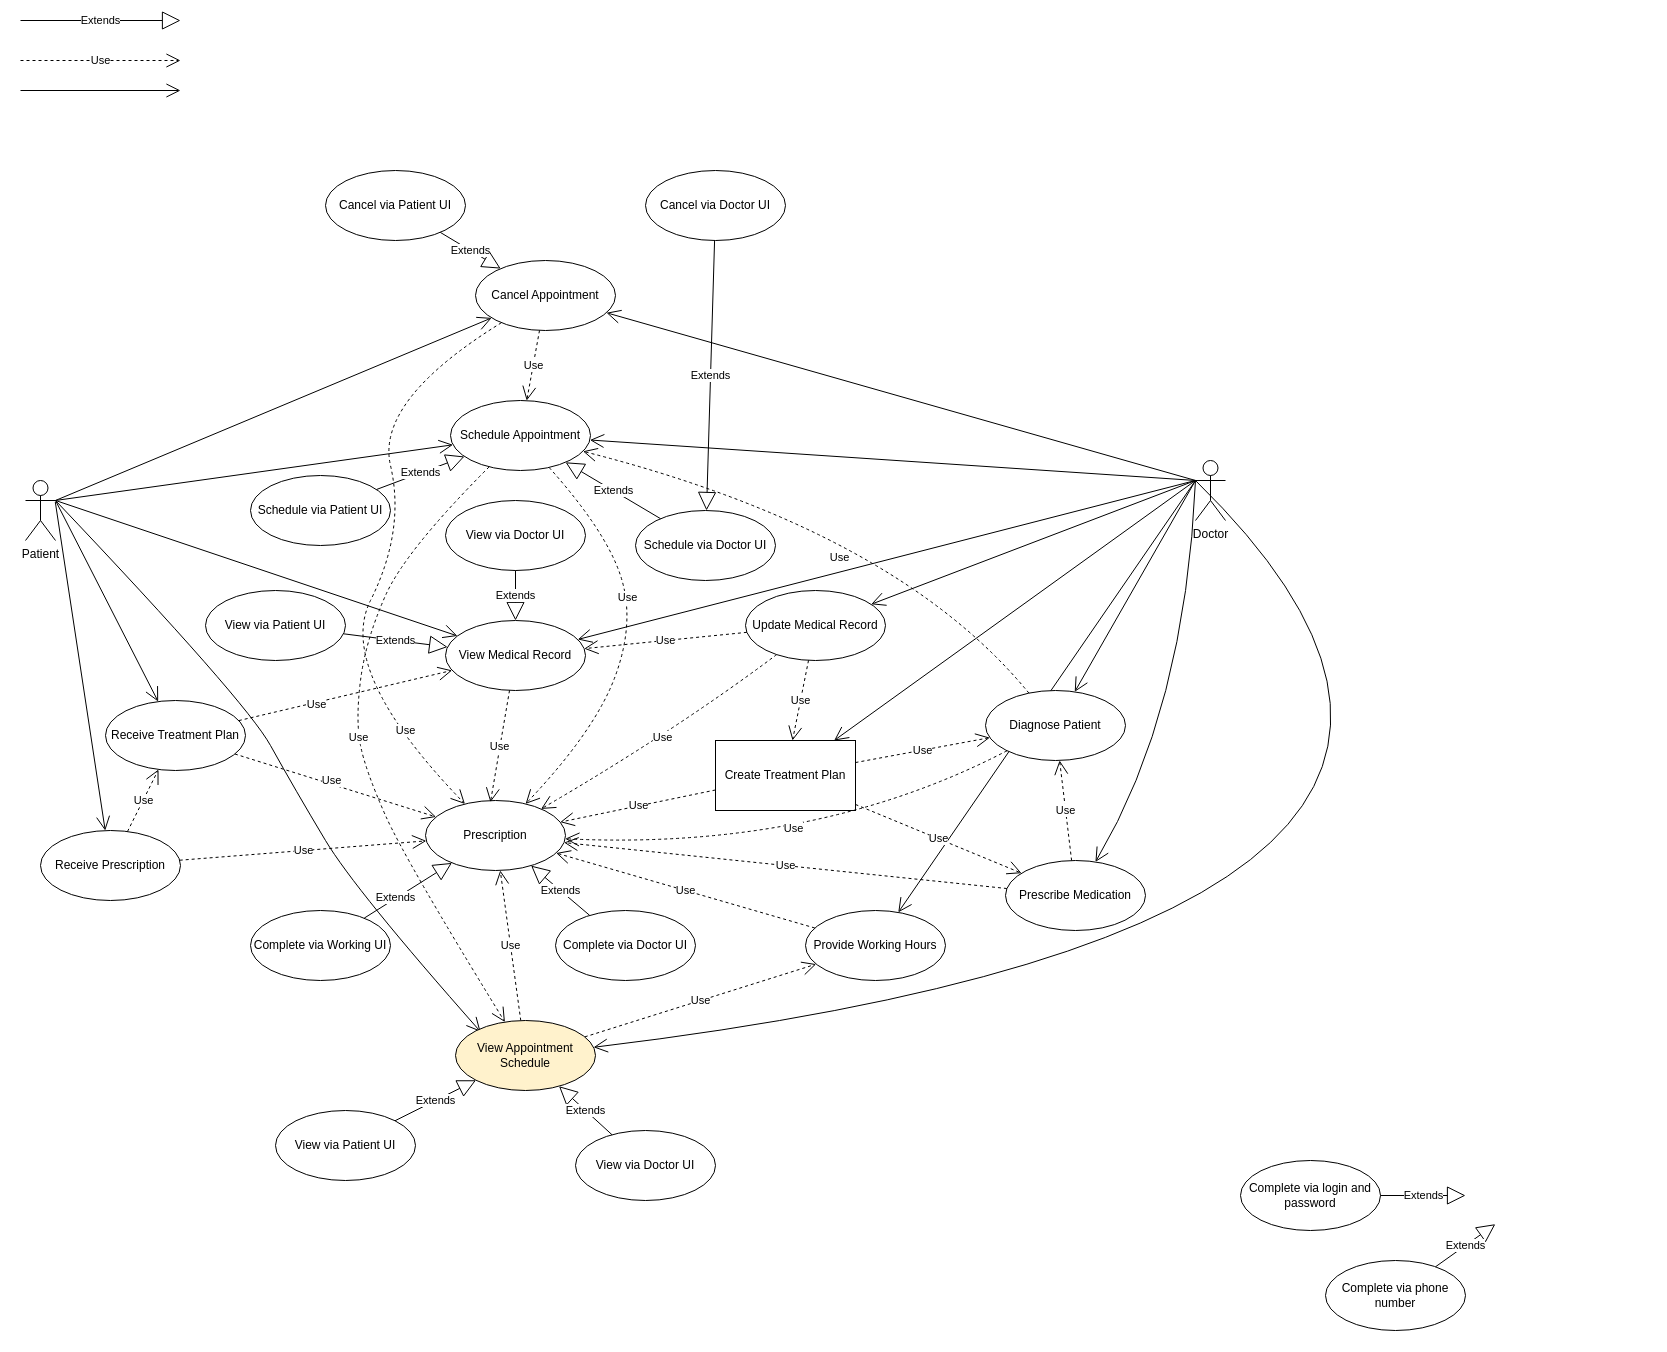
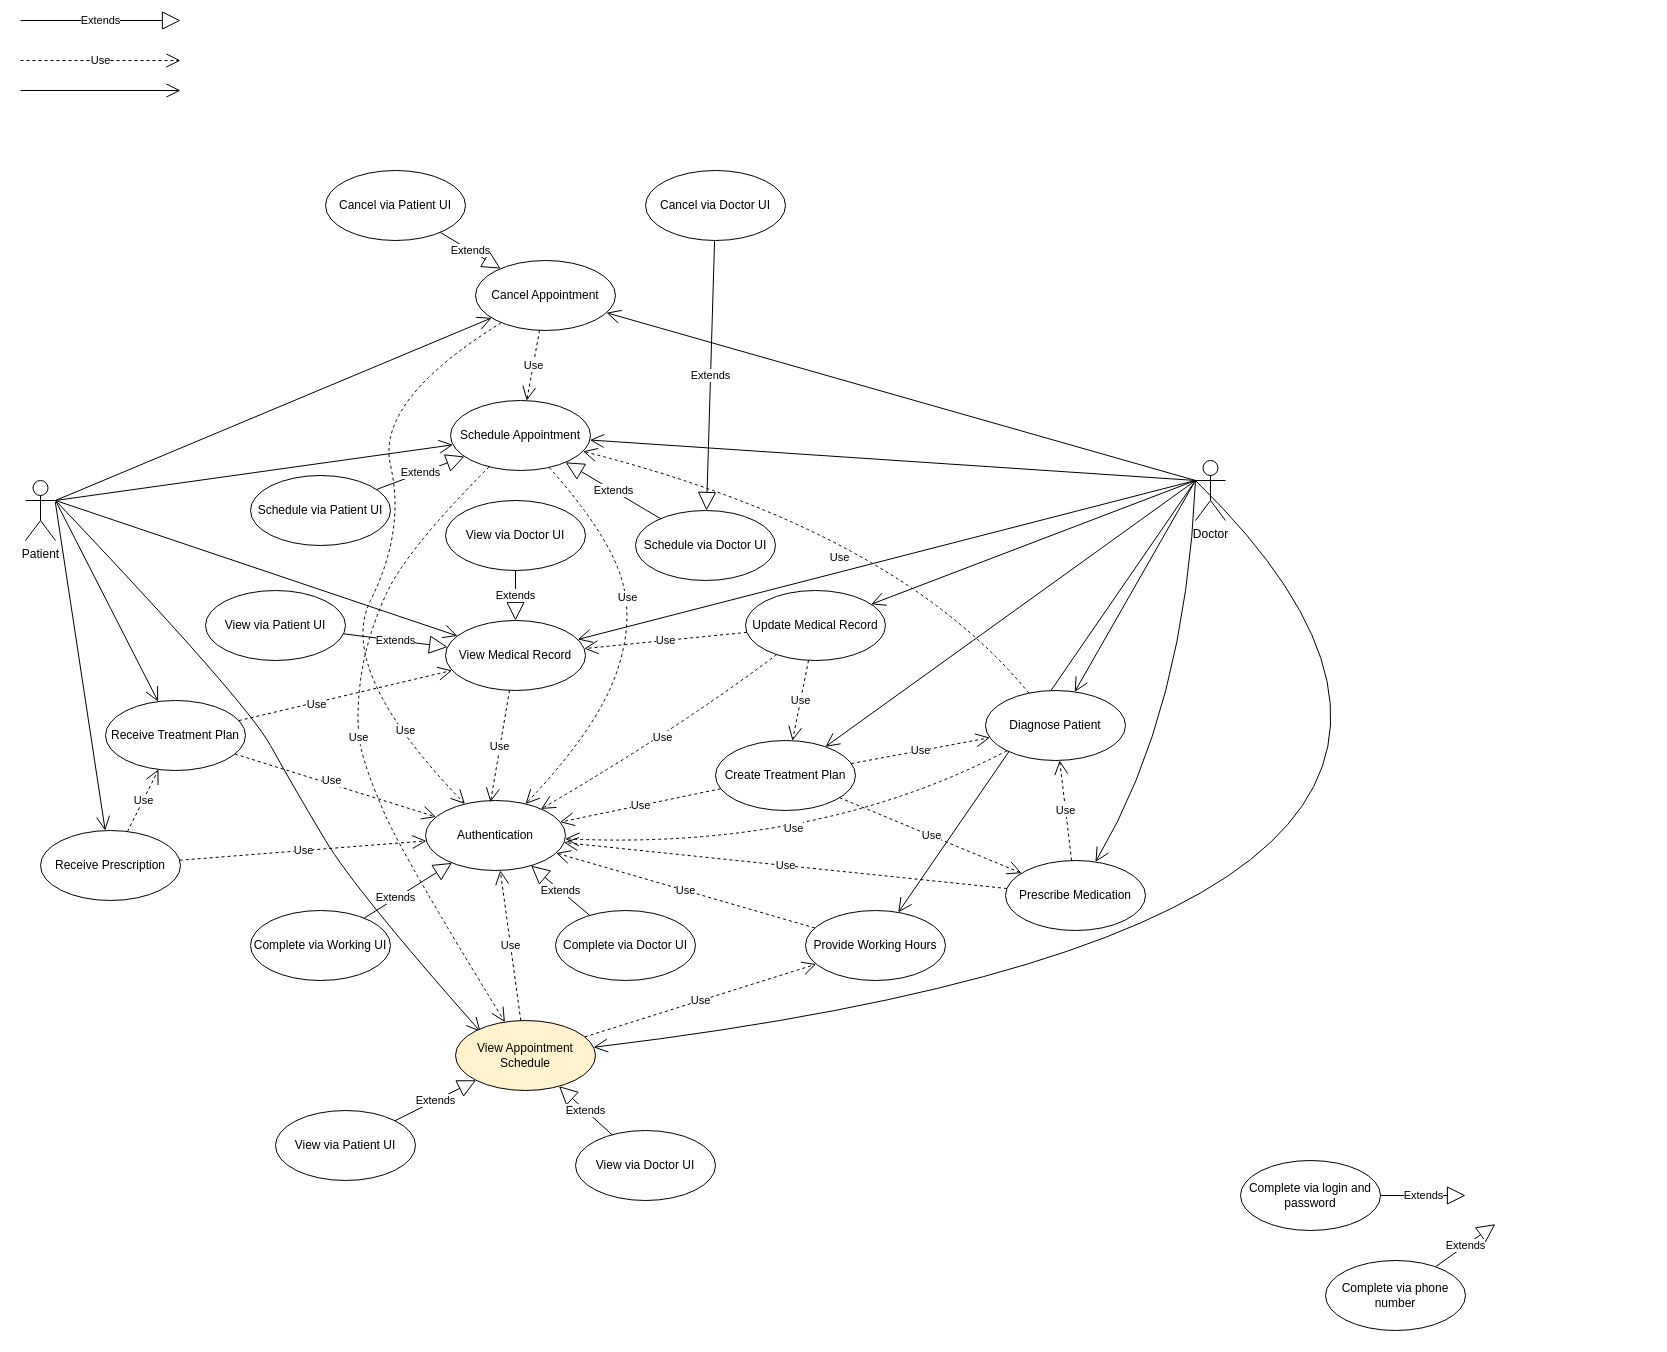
node "Create Treatment Plan": shape rectangle -> ellipse
node "Prescription": label "Prescription" -> "Authentication"
